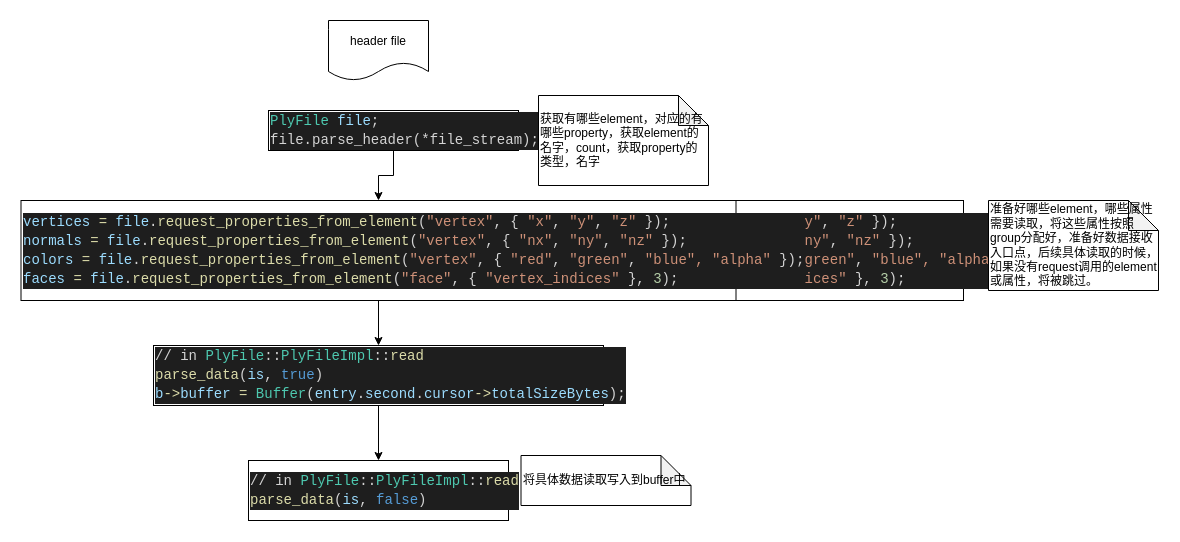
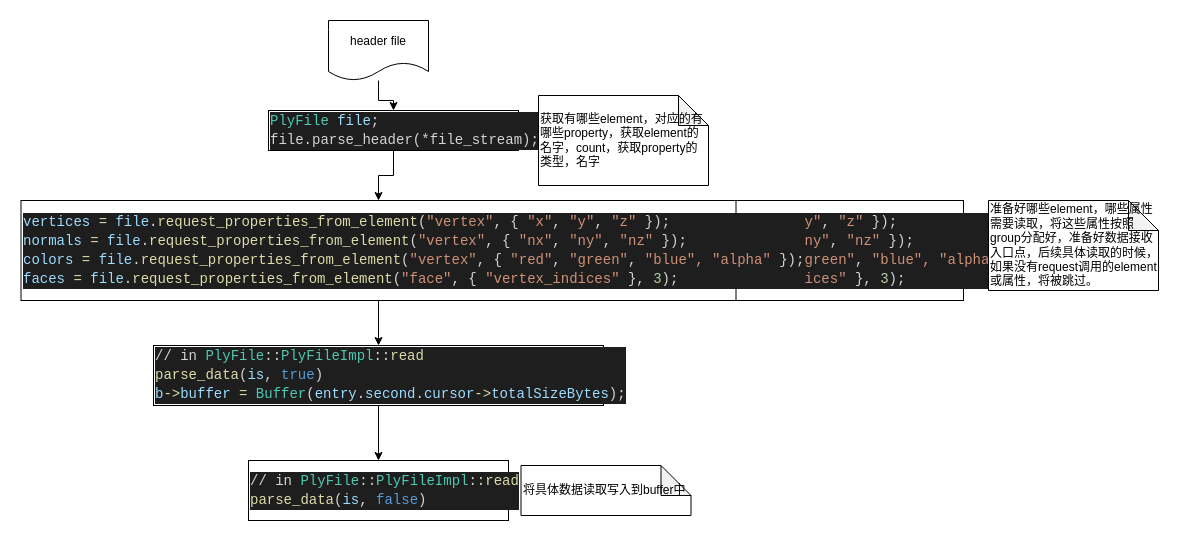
edge "header file" -> "PlyFile file; file.parse_header(*file_stream);": added
node "将具体数据读取写入到buffer中": moved (606, 481) -> (606, 491)
